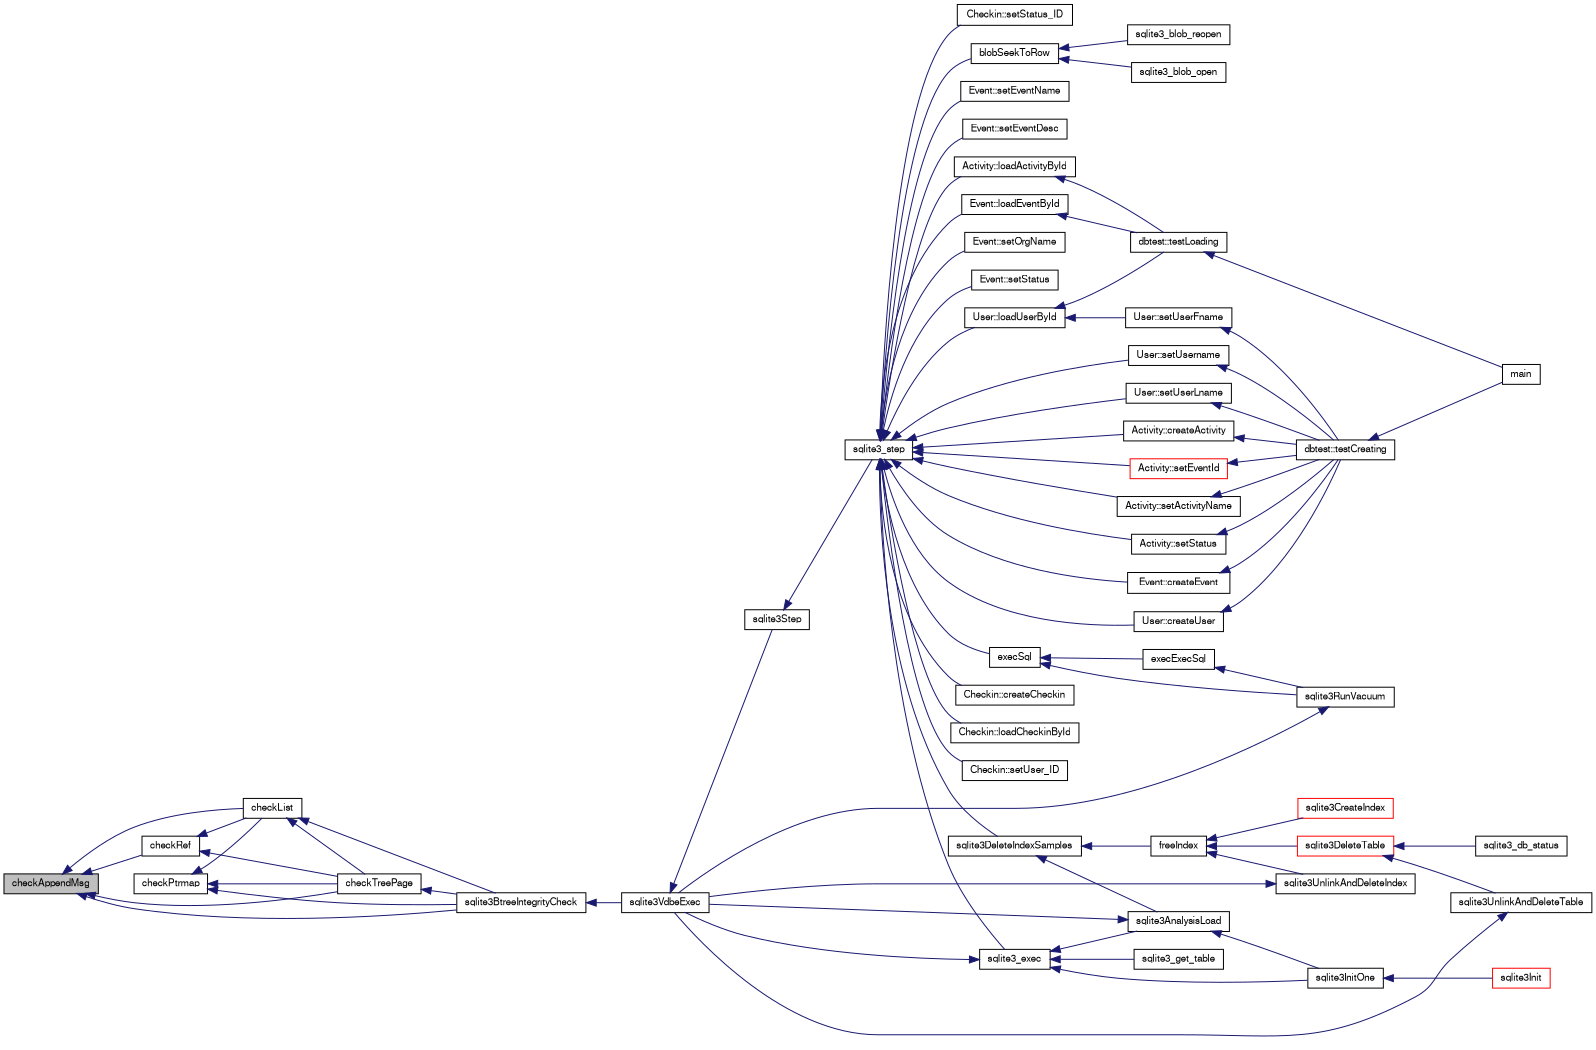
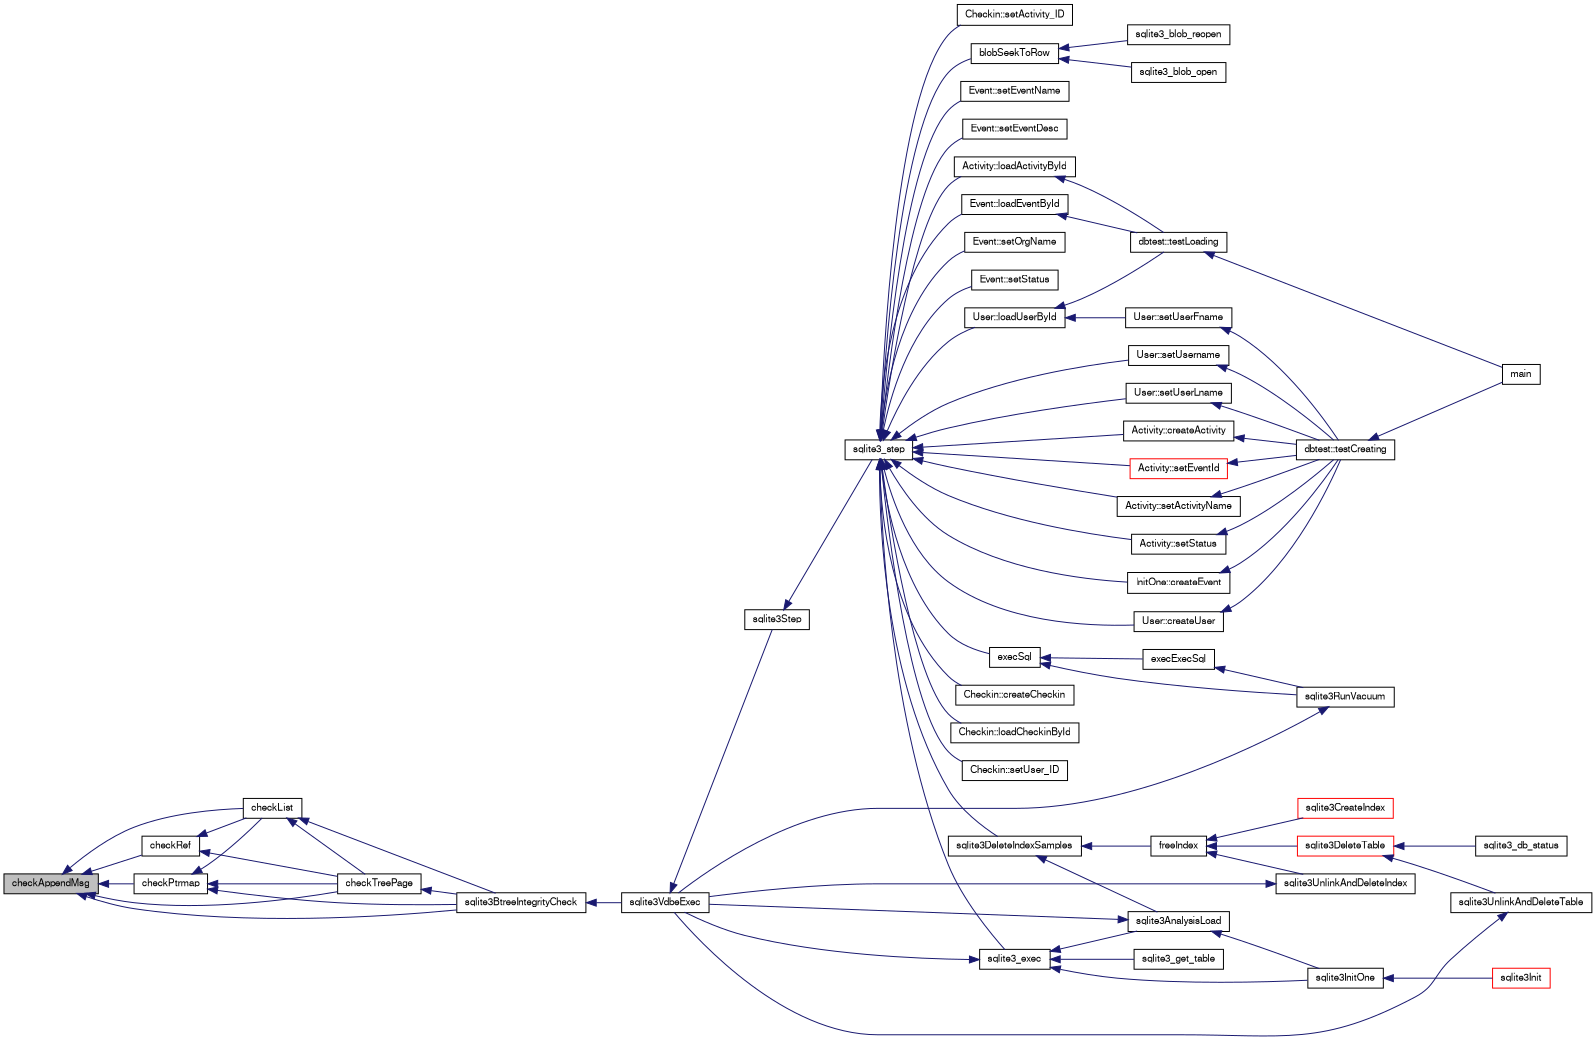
node "Checkin::setStatus_ID": label "Checkin::setStatus_ID" -> "Checkin::setActivity_ID"
node "Event::createEvent": label "Event::createEvent" -> "InitOne::createEvent"
edge "checkPtrmap" -> "checkAppendMsg": added
